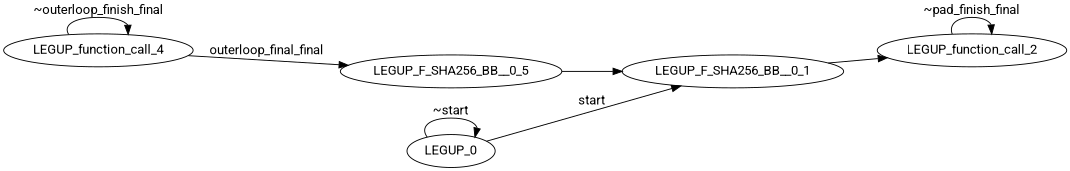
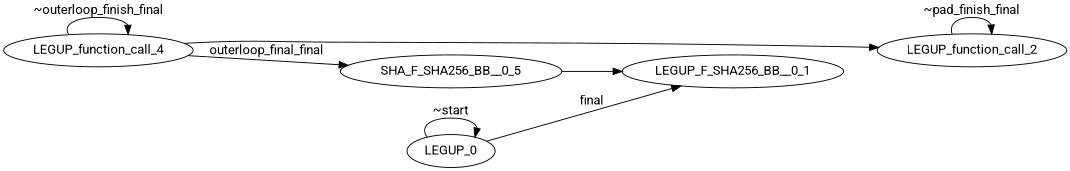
edge "LEGUP_F_SHA256_BB__0_1" -> "LEGUP_function_call_2": now "LEGUP_function_call_4" -> "LEGUP_function_call_2"
node "LEGUP_F_SHA256_BB__0_5": label "LEGUP_F_SHA256_BB__0_5" -> "SHA_F_SHA256_BB__0_5"
edge "LEGUP_0" -> "LEGUP_F_SHA256_BB__0_1": label "start" -> "final"
